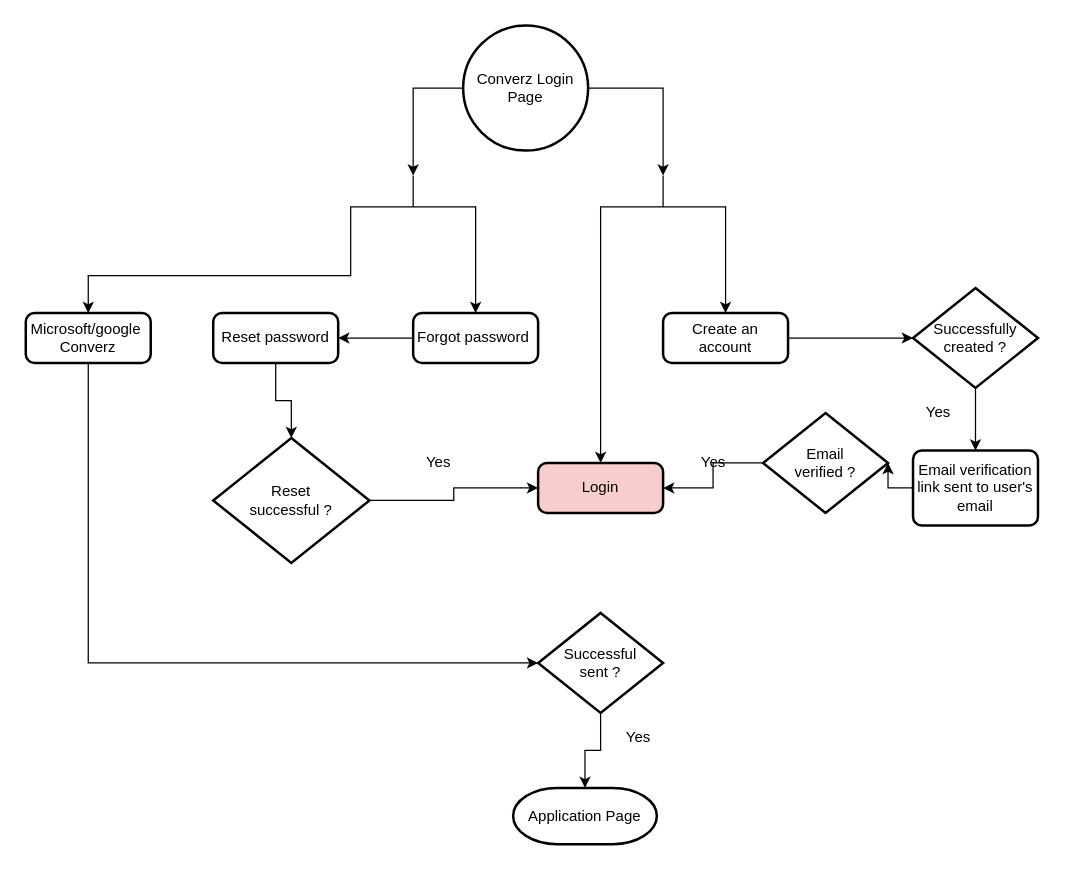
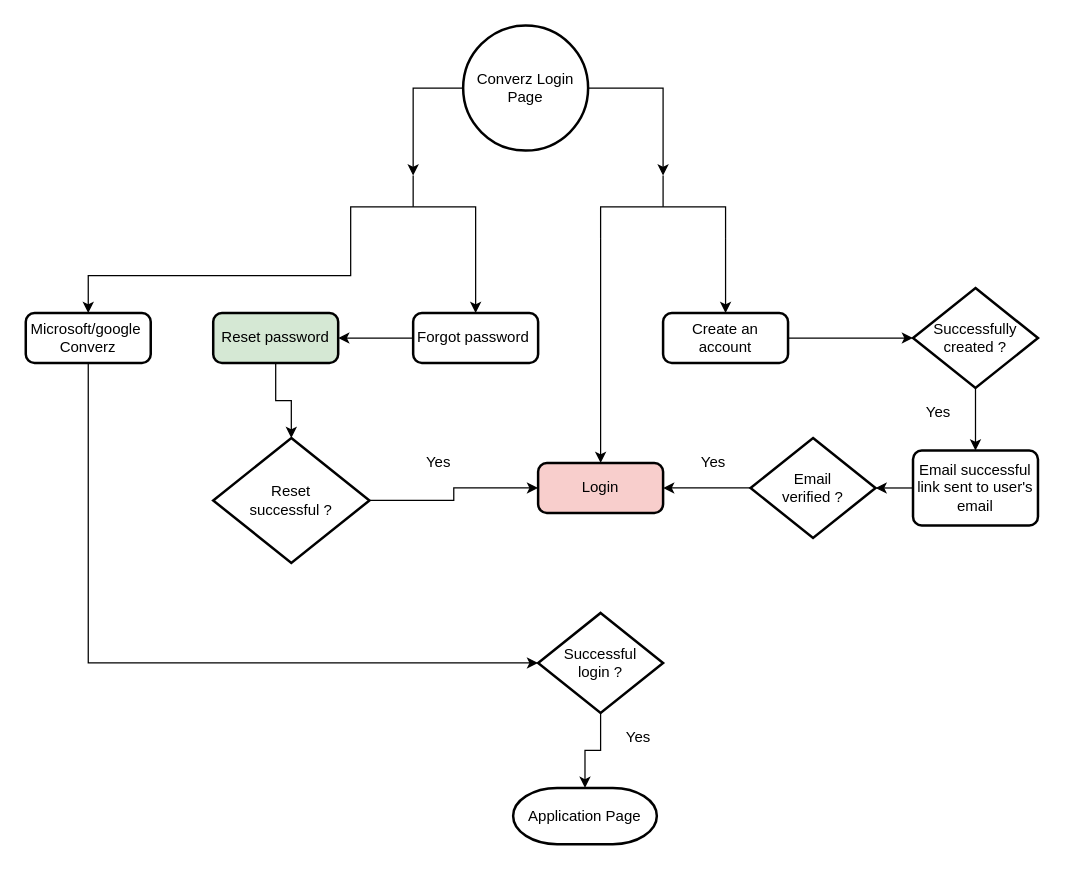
node "Reset password": fillcolor #ffffff -> #d5e8d4
node "Email verified ?": moved (826, 463) -> (813, 488)
node "Email verification link sent to user's email": label "Email verification link sent to user's email" -> "Email successful link sent to user's email"
node "Successful sent ?": label "Successful sent ?" -> "Successful login ?"
